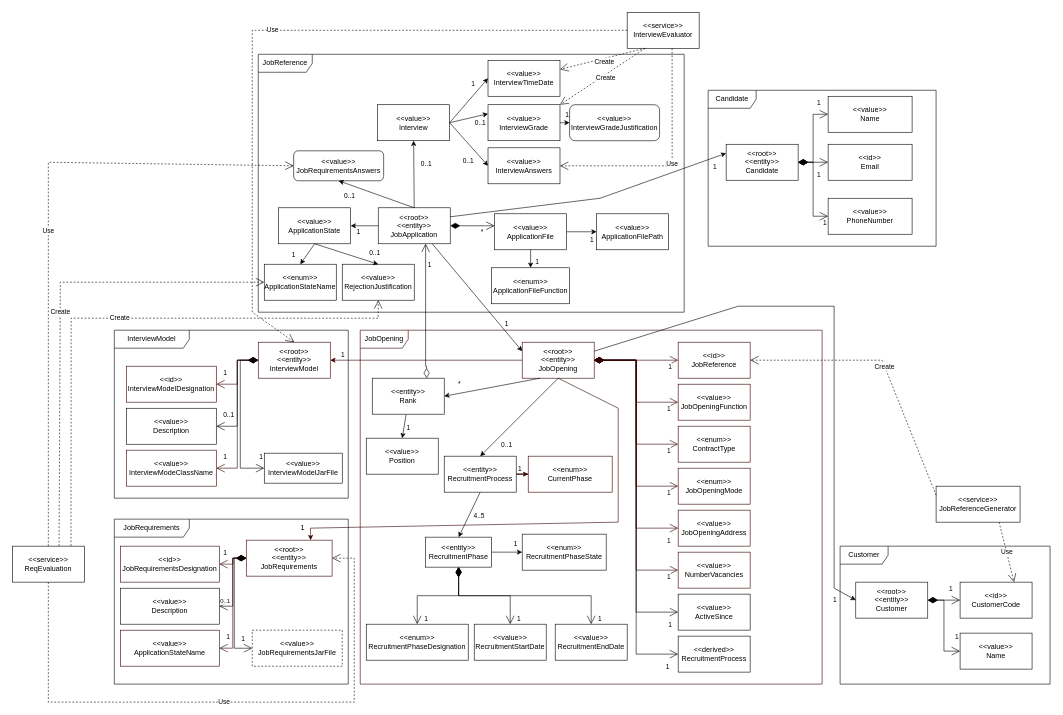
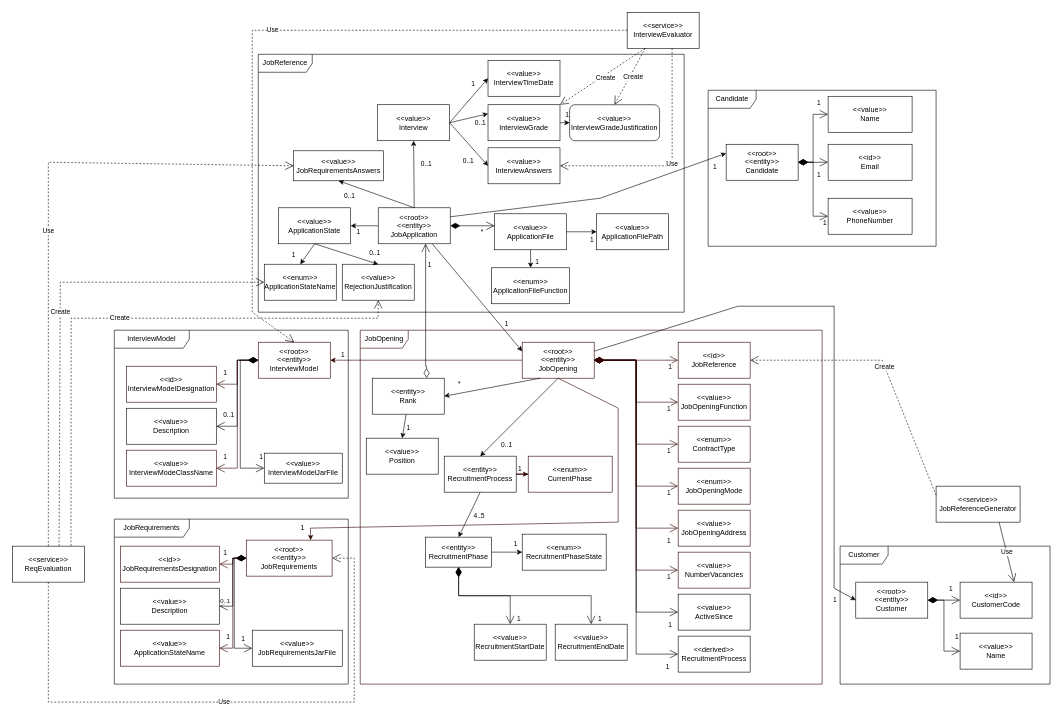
edge "<<service>> InterviewEvaluator" -> "<<value>> InterviewTimeDate": now "<<service>> InterviewEvaluator" -> "<<value>> InterviewGradeJustification"
node "<<value>> JobRequirementsAnswers": shape rounded rectangle -> rectangle
edge "<<service>> JobReferenceGenerator" -> "<<id>> CustomerCode": style dashed -> solid
edge "<<entity>> RecruitmentPhase" -- "<<enum>> RecruitmentPhaseDesignation": removed, label "1"
node "<<enum>> RecruitmentPhaseDesignation": removed
node "<<value>> JobRequirementsJarFile": style dashed -> solid
